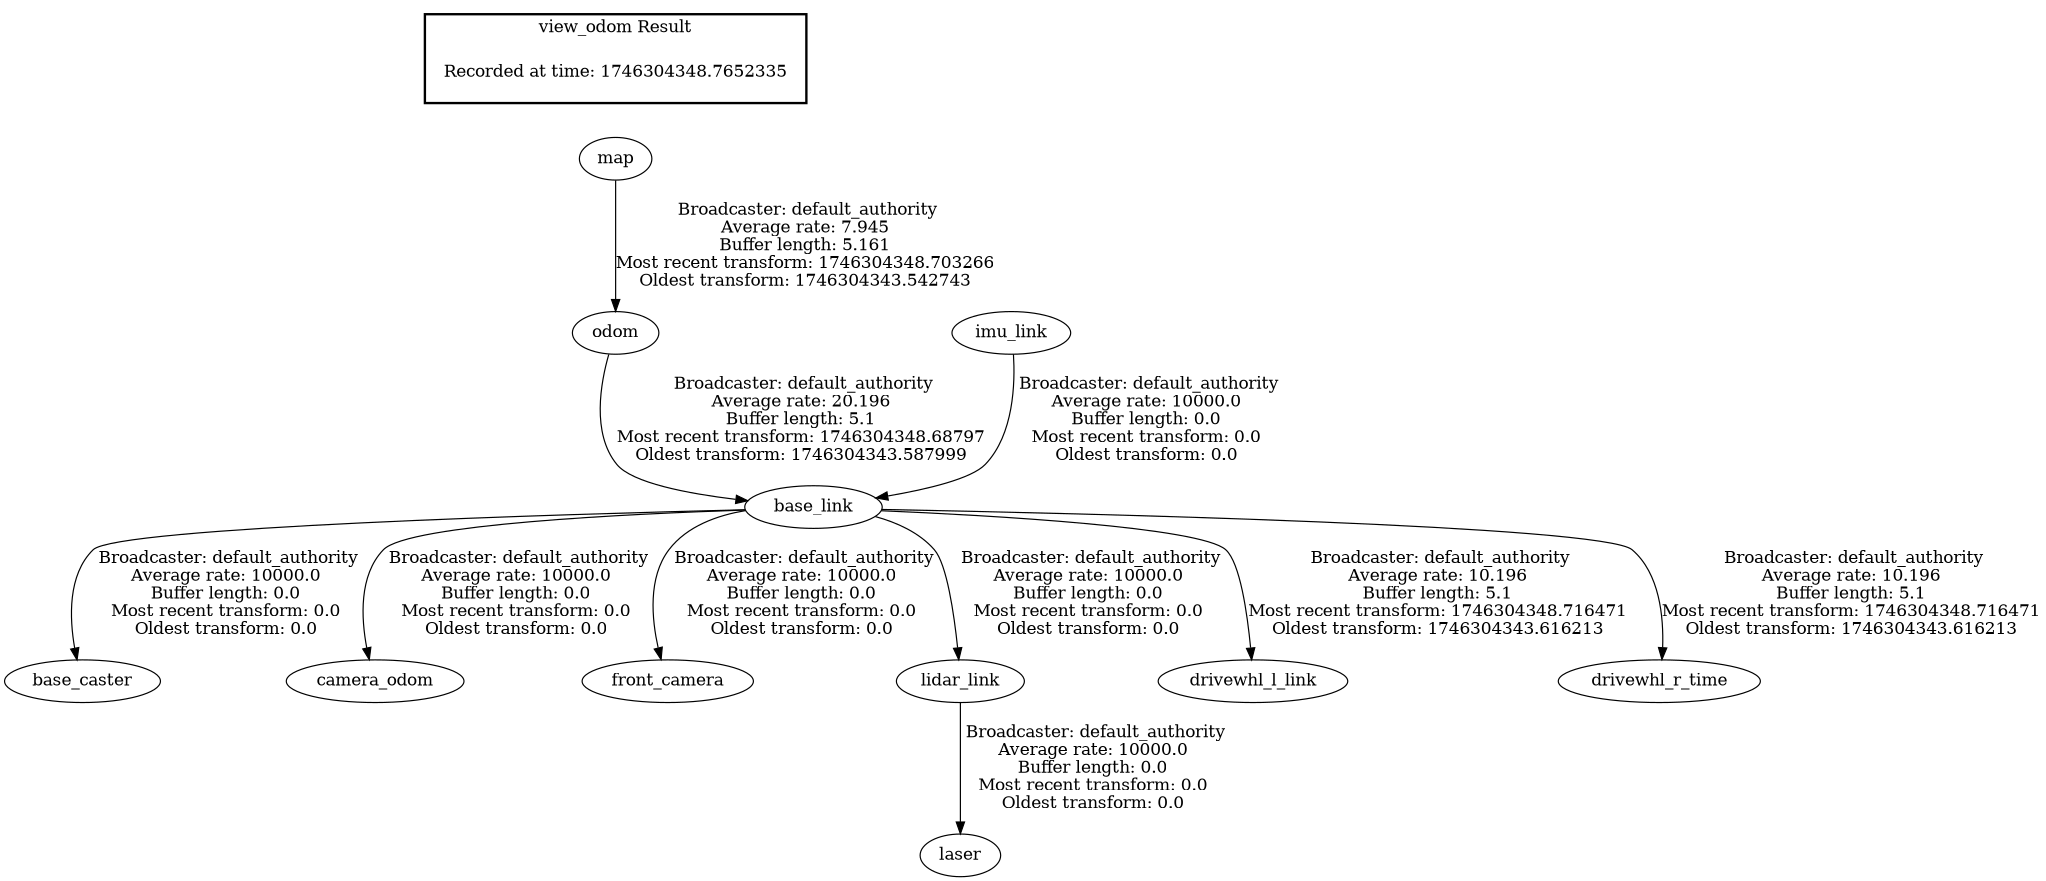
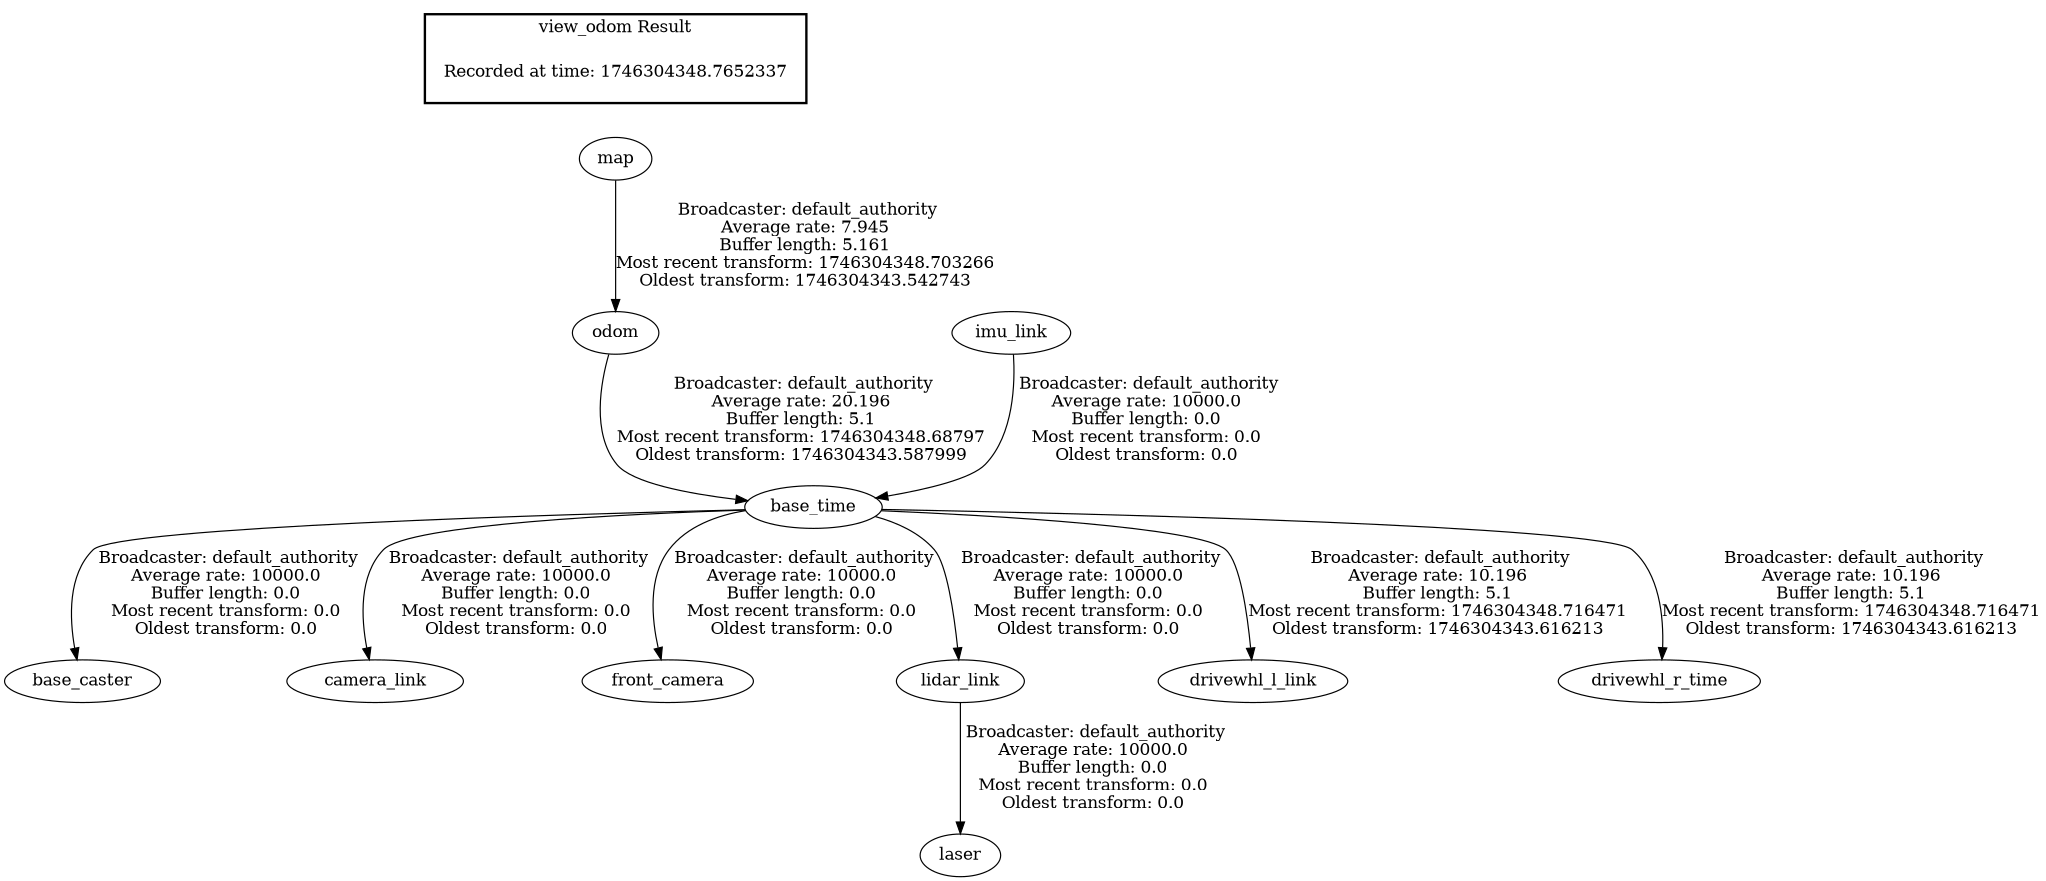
node "Recorded at time: 1746304348.7652335": label "Recorded at time: 1746304348.7652335" -> "Recorded at time: 1746304348.7652337"
node "base_link": label "base_link" -> "base_time"
node "camera_odom": label "camera_odom" -> "camera_link"
